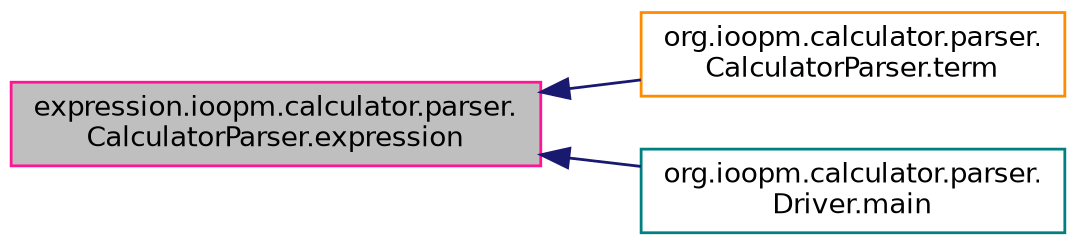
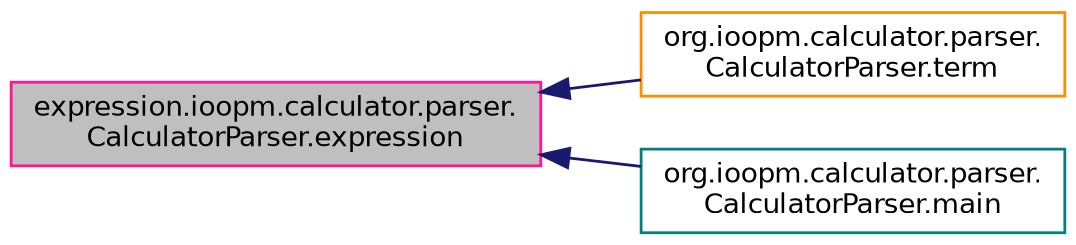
node "org.ioopm.calculator.parser. Driver.main": label "org.ioopm.calculator.parser. Driver.main" -> "org.ioopm.calculator.parser. CalculatorParser.main"
